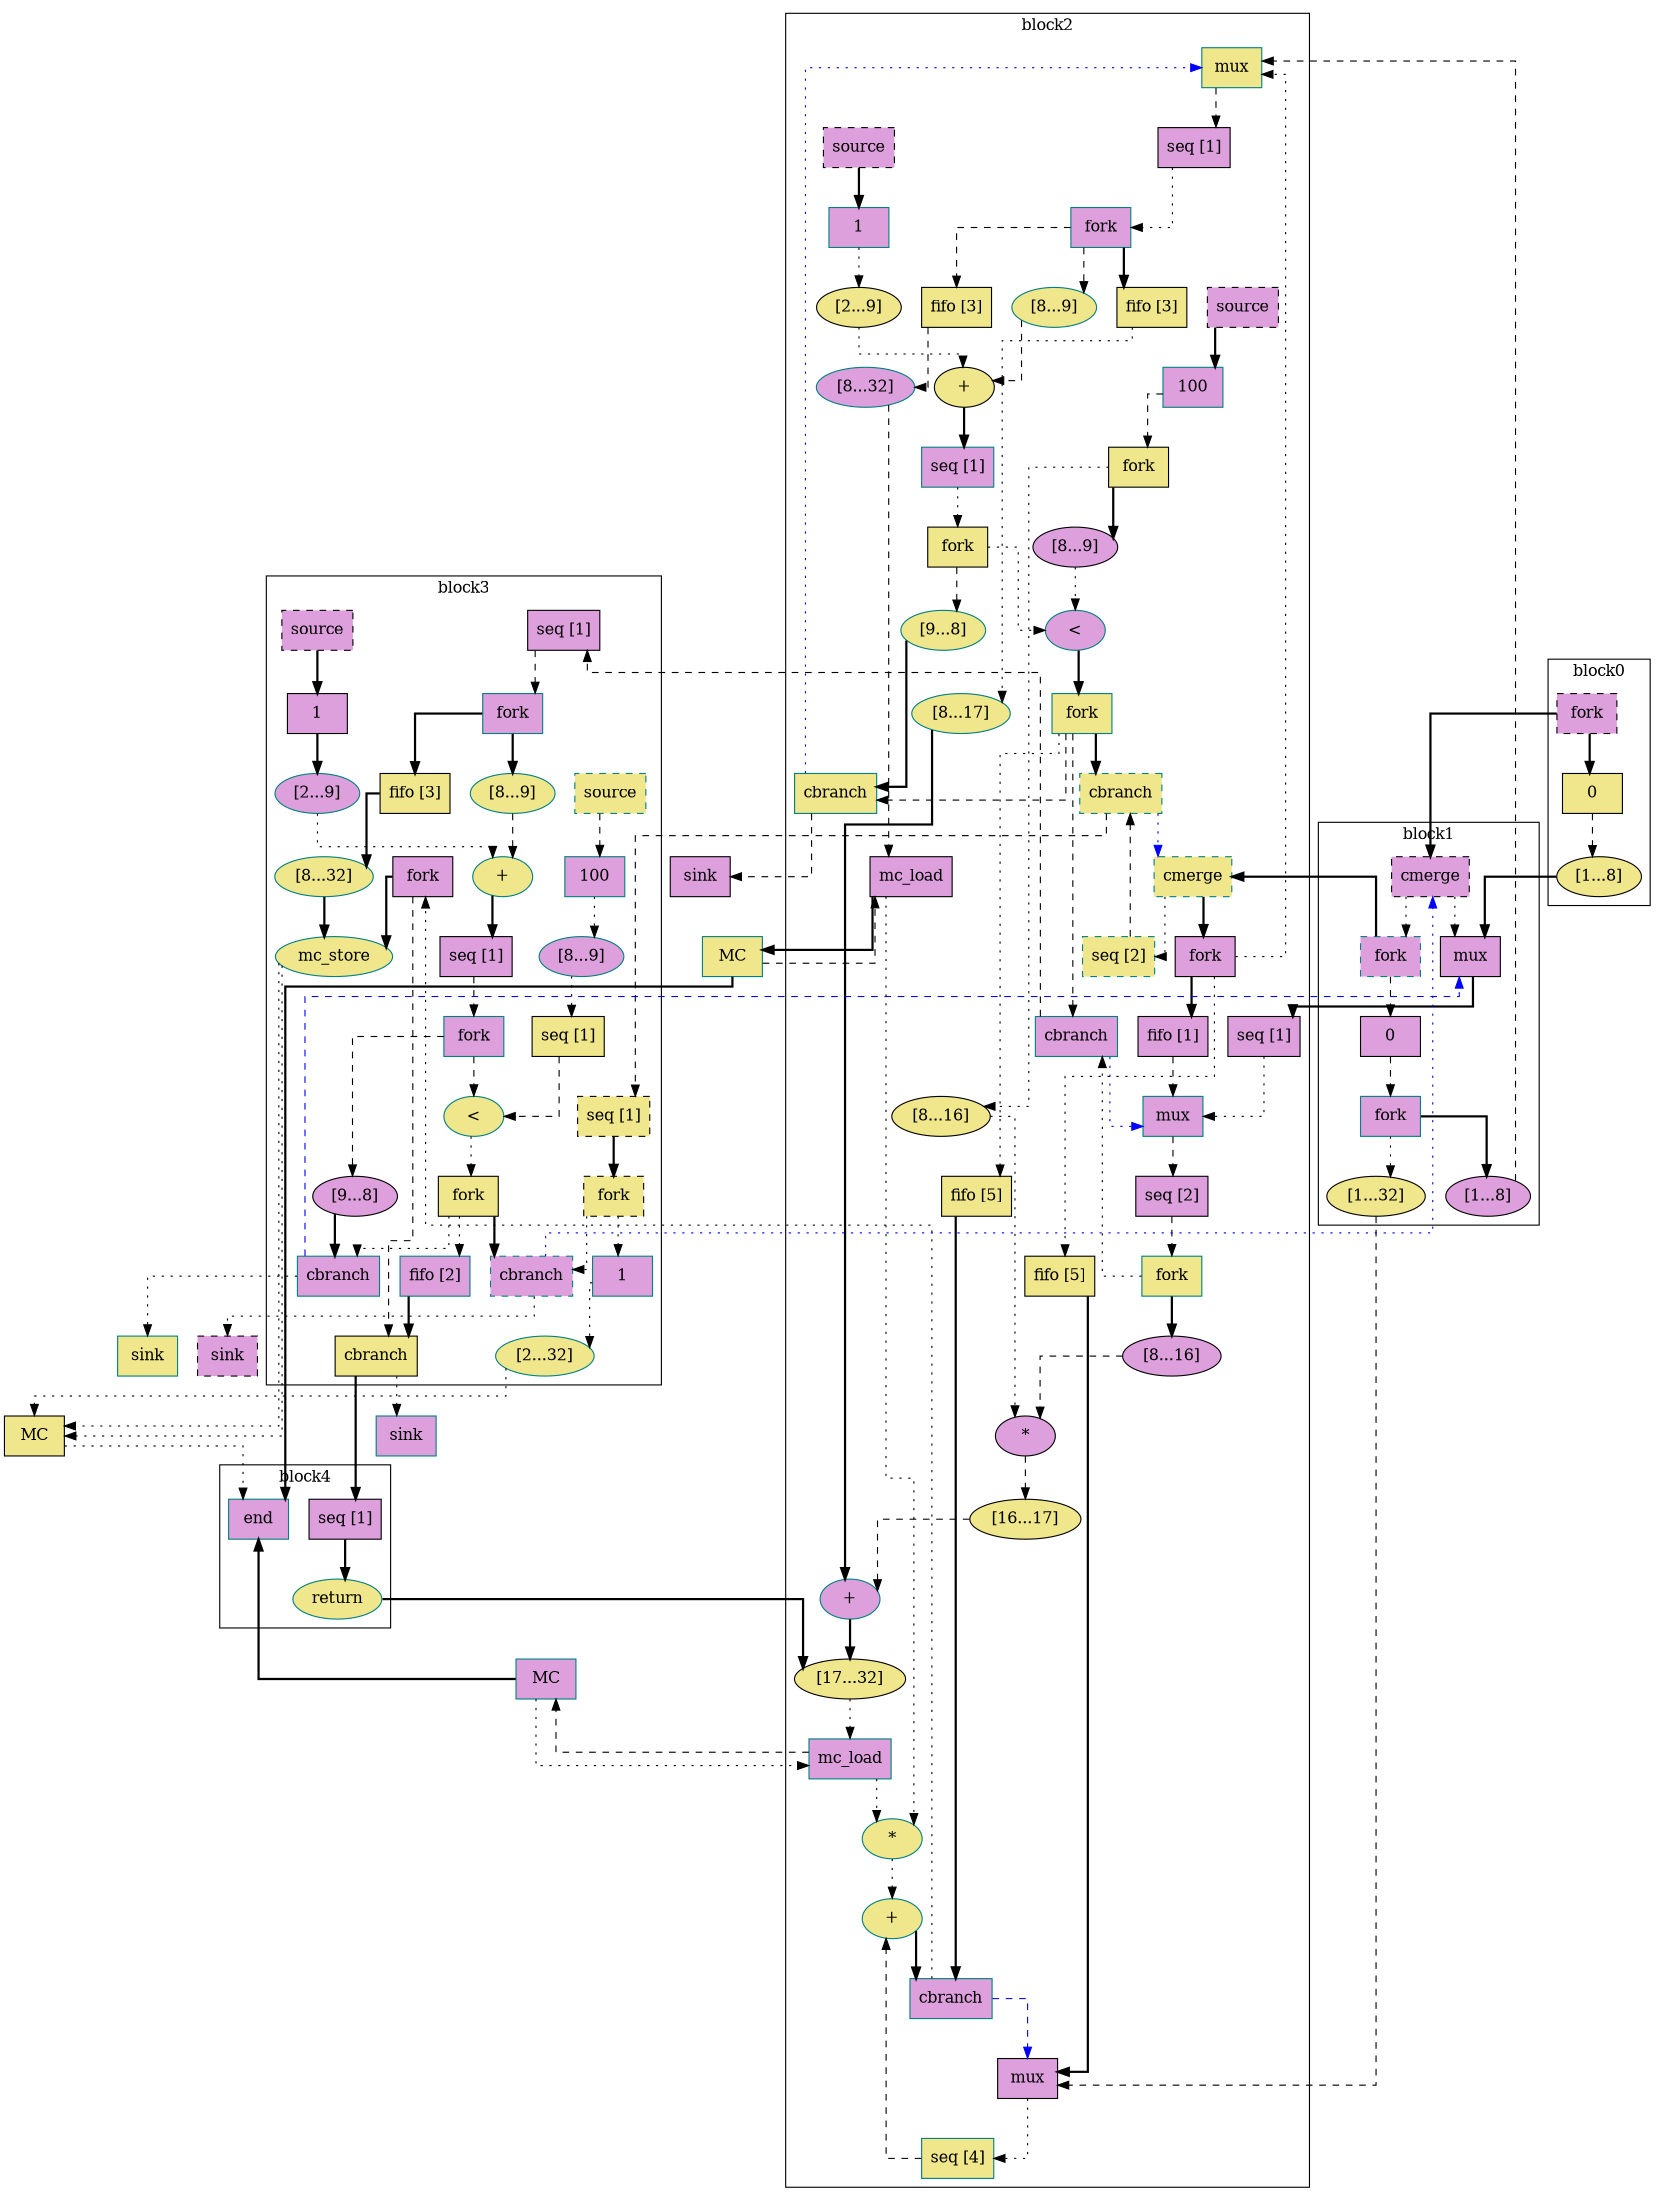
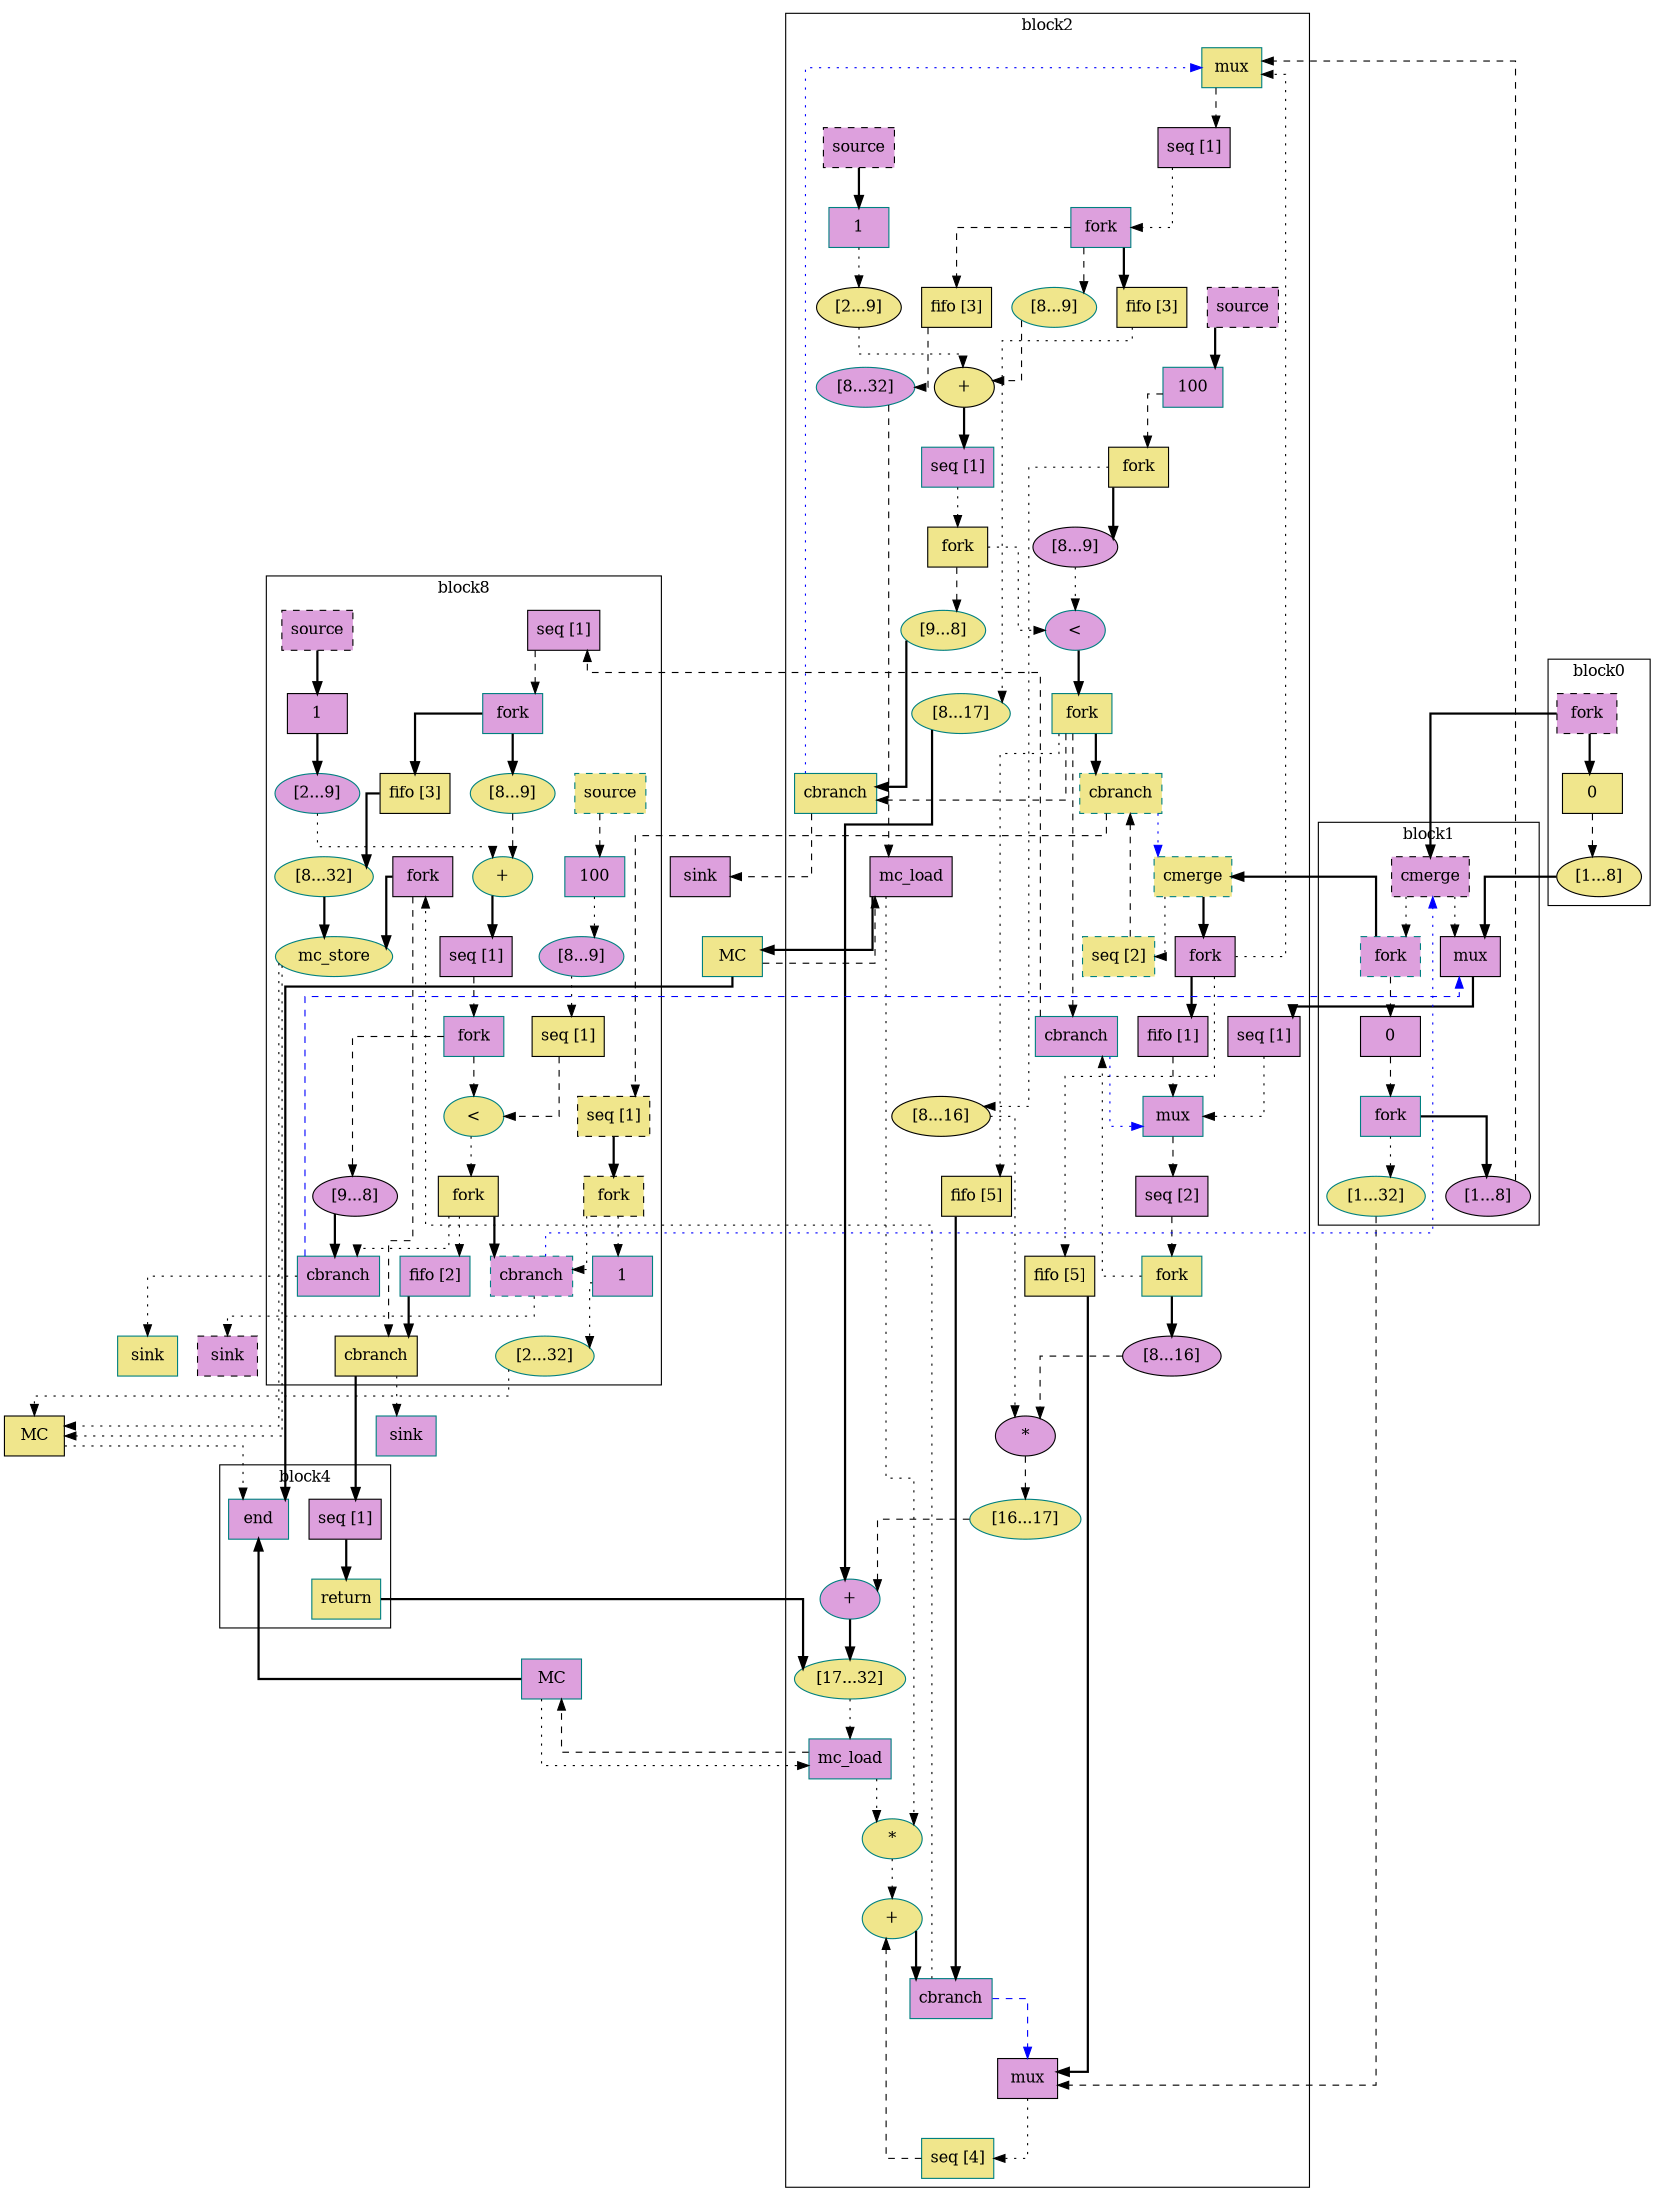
cluster "block3": label "block3" -> "block8"
node "[1...32]": color black -> teal
node "[16...17]": color black -> teal
node "return": shape ellipse -> box
node "[17...32]": color black -> teal
